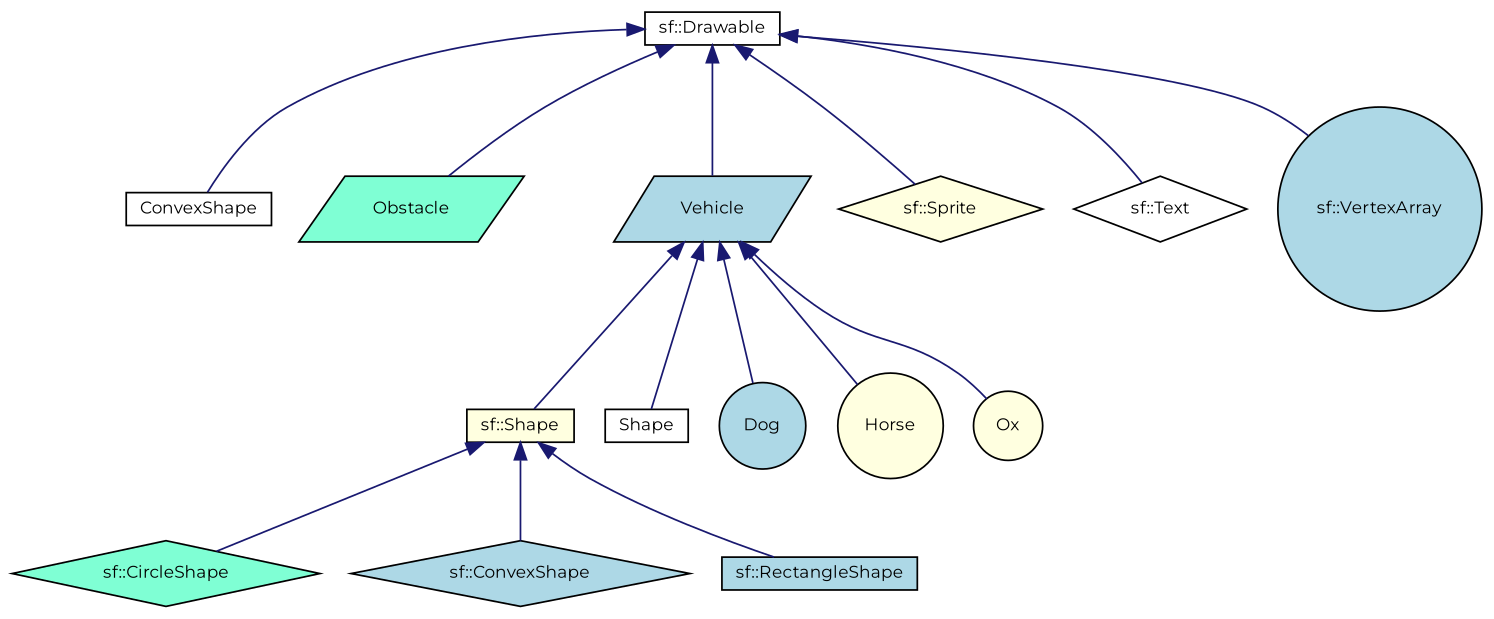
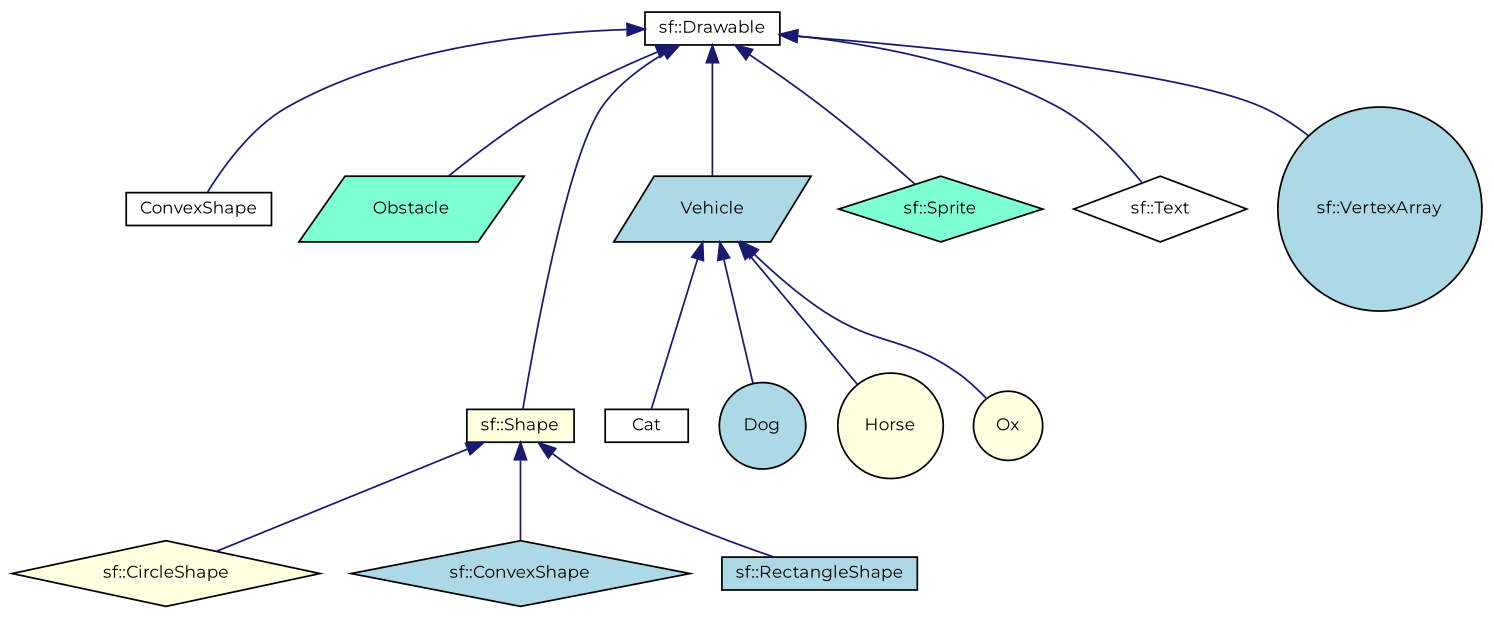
node "sf::Sprite": fillcolor lightyellow -> aquamarine
edge "sf::Shape" -> "Vehicle": now "sf::Shape" -> "sf::Drawable"
node "Shape": label "Shape" -> "Cat"
node "sf::CircleShape": fillcolor aquamarine -> lightyellow
